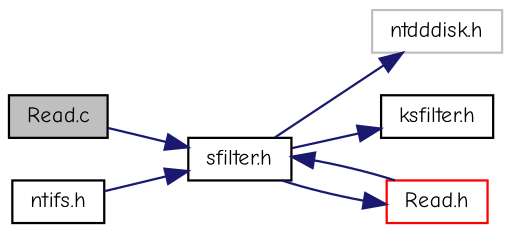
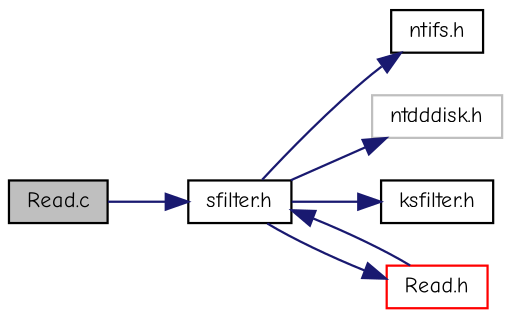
edge "ntifs.h" -> "sfilter.h": reversed
